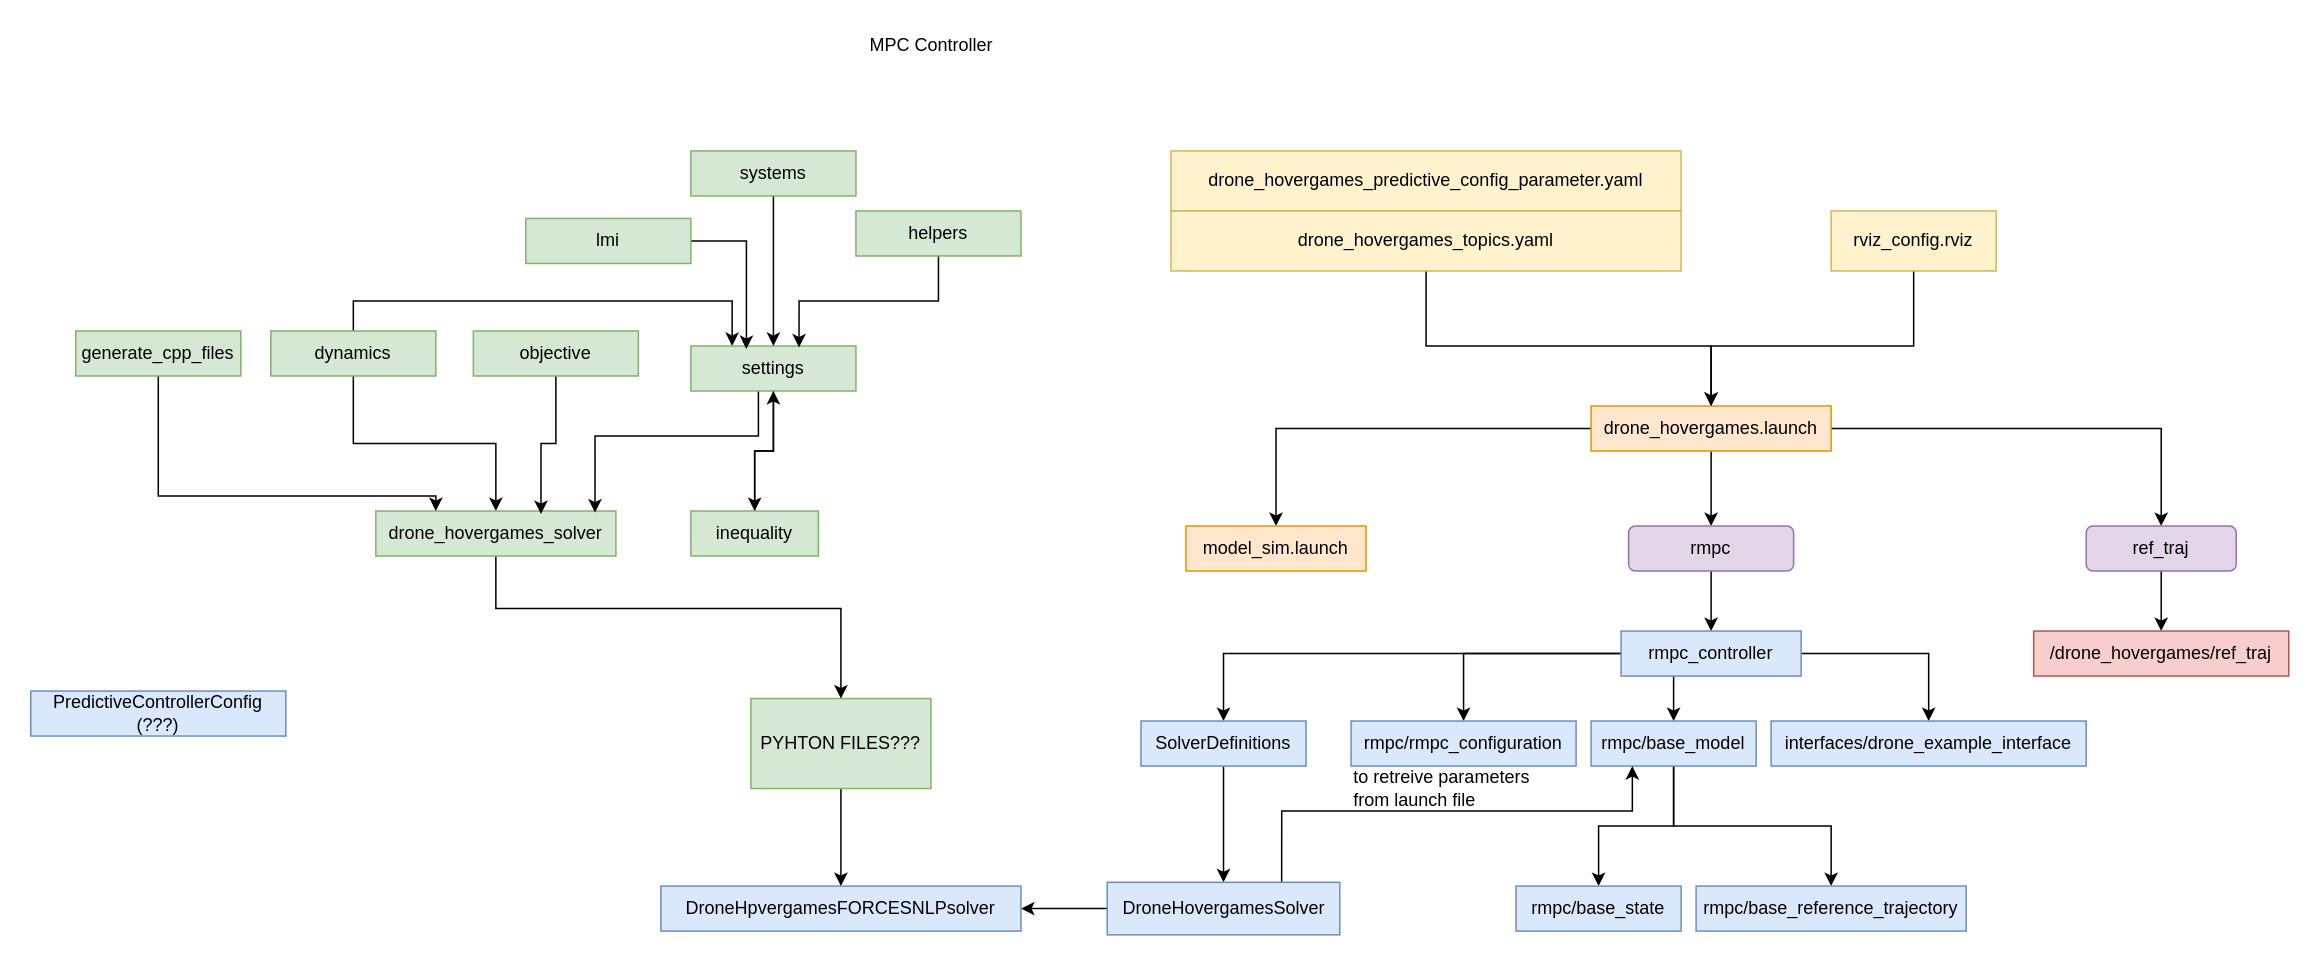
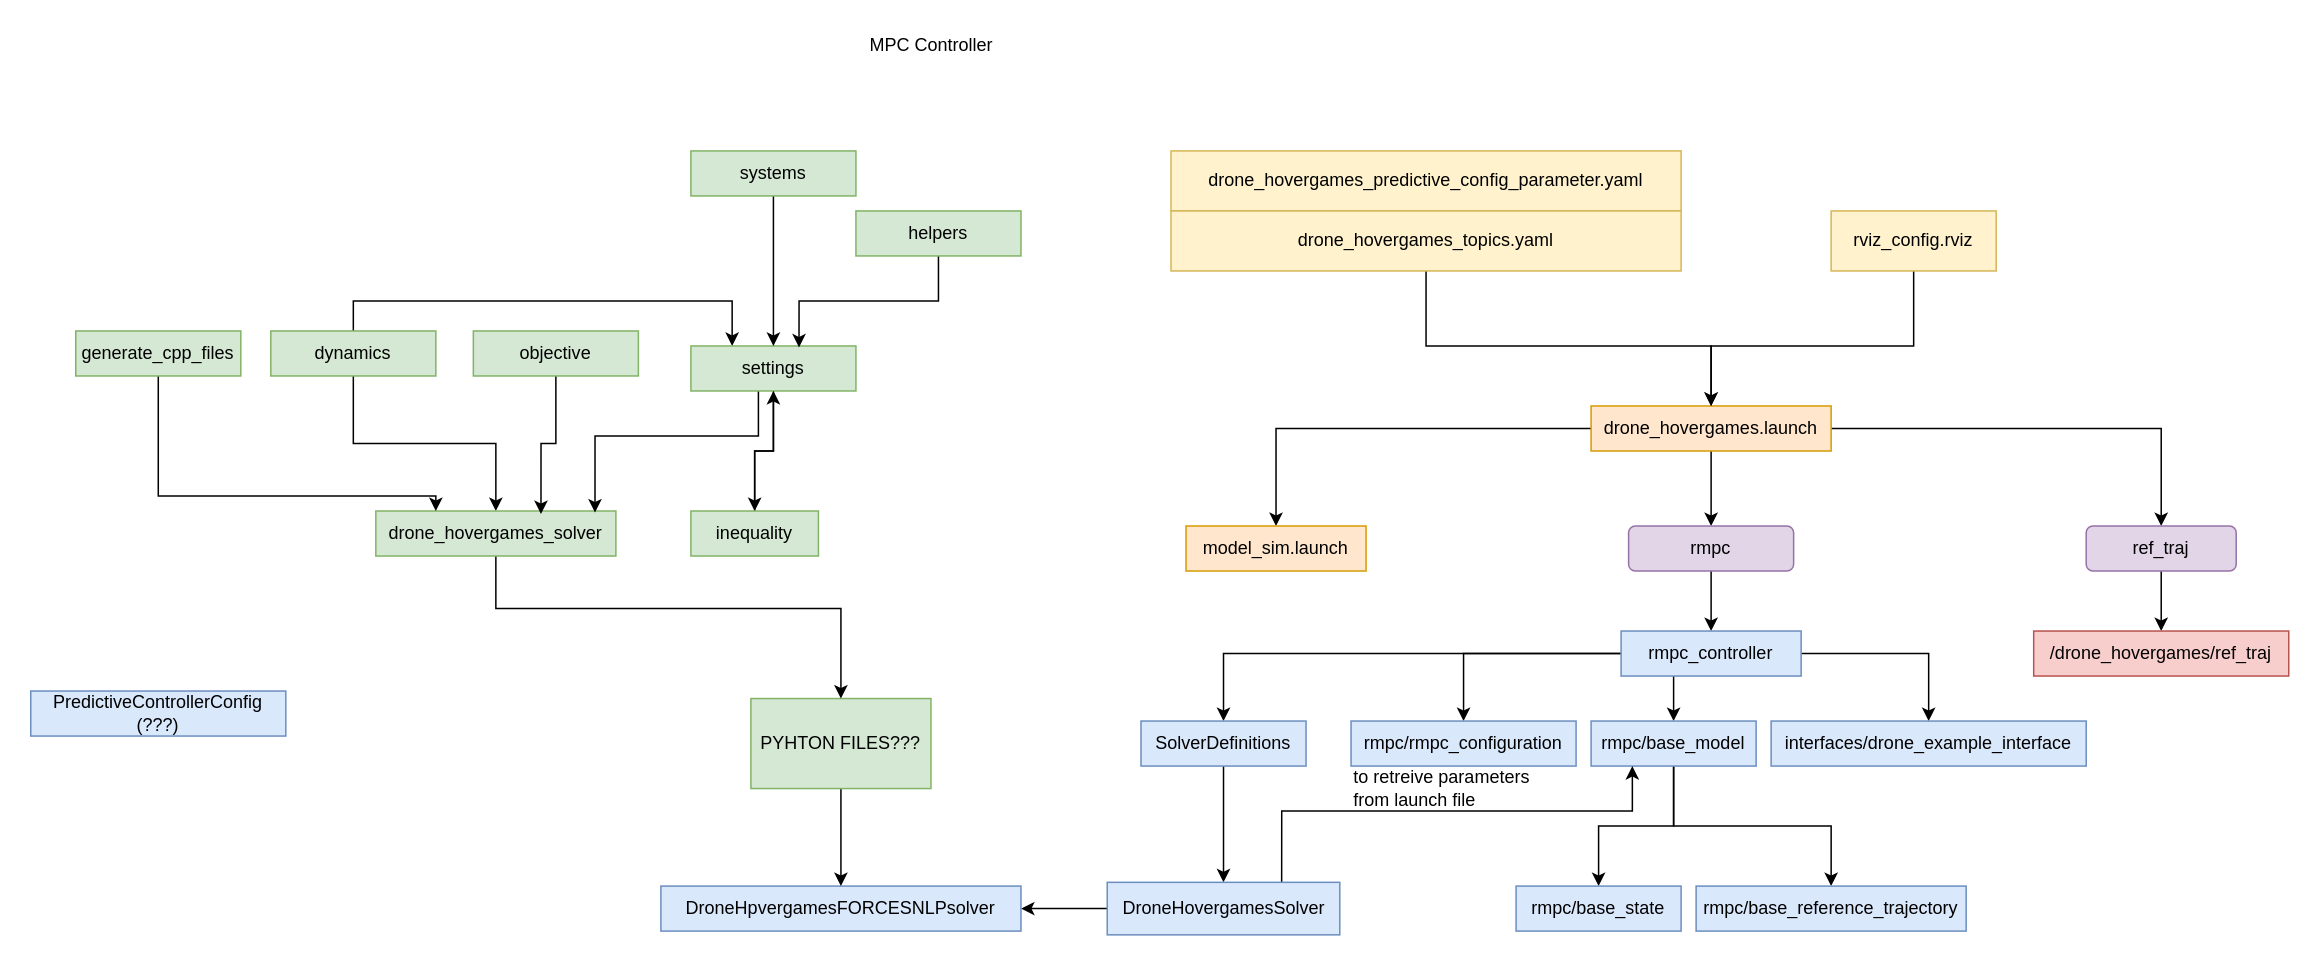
node "lmi": removed
edge "lmi" -> "settings": removed
